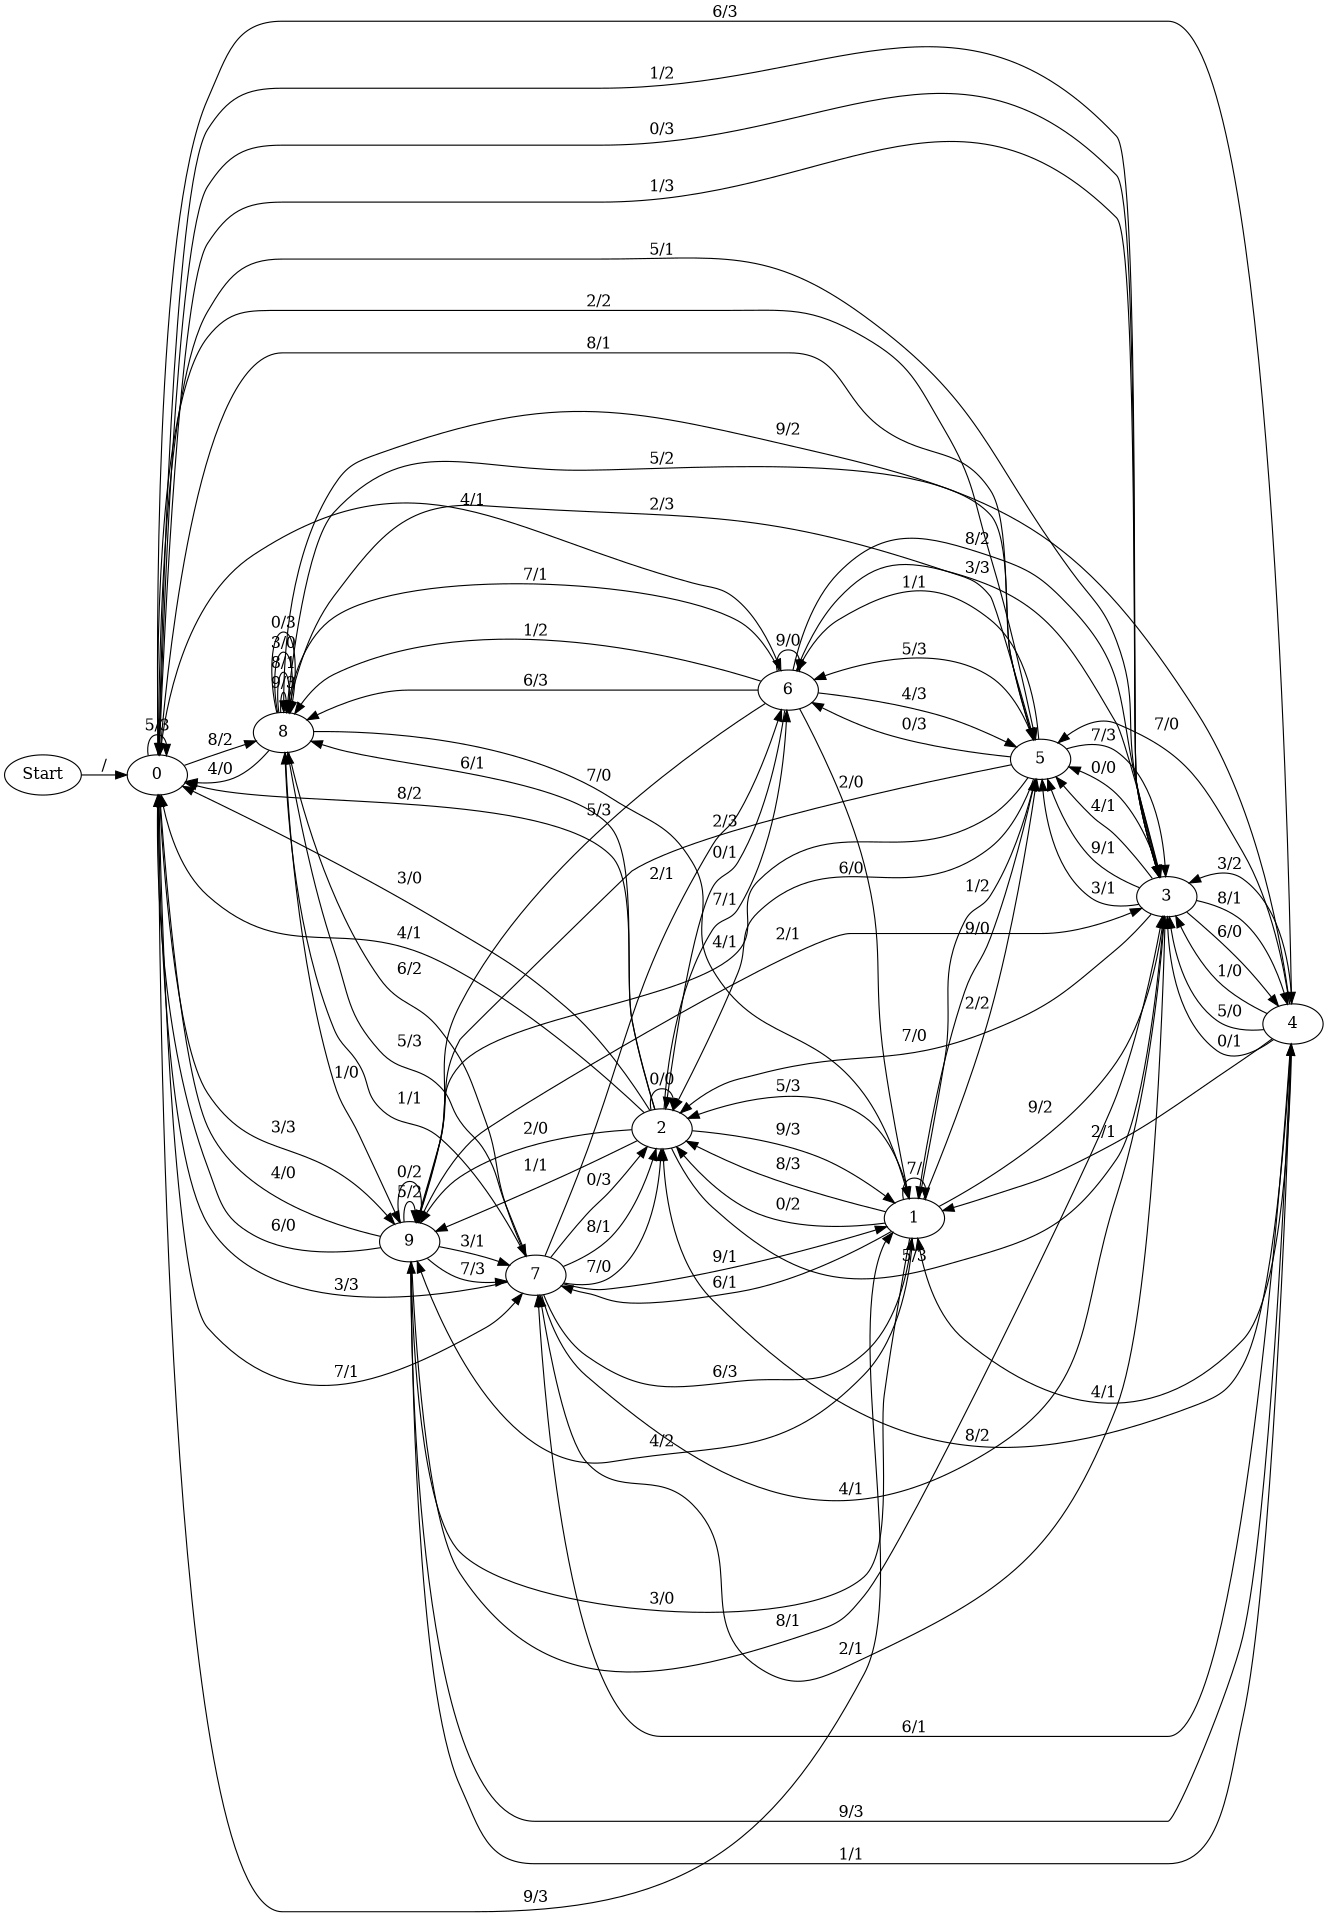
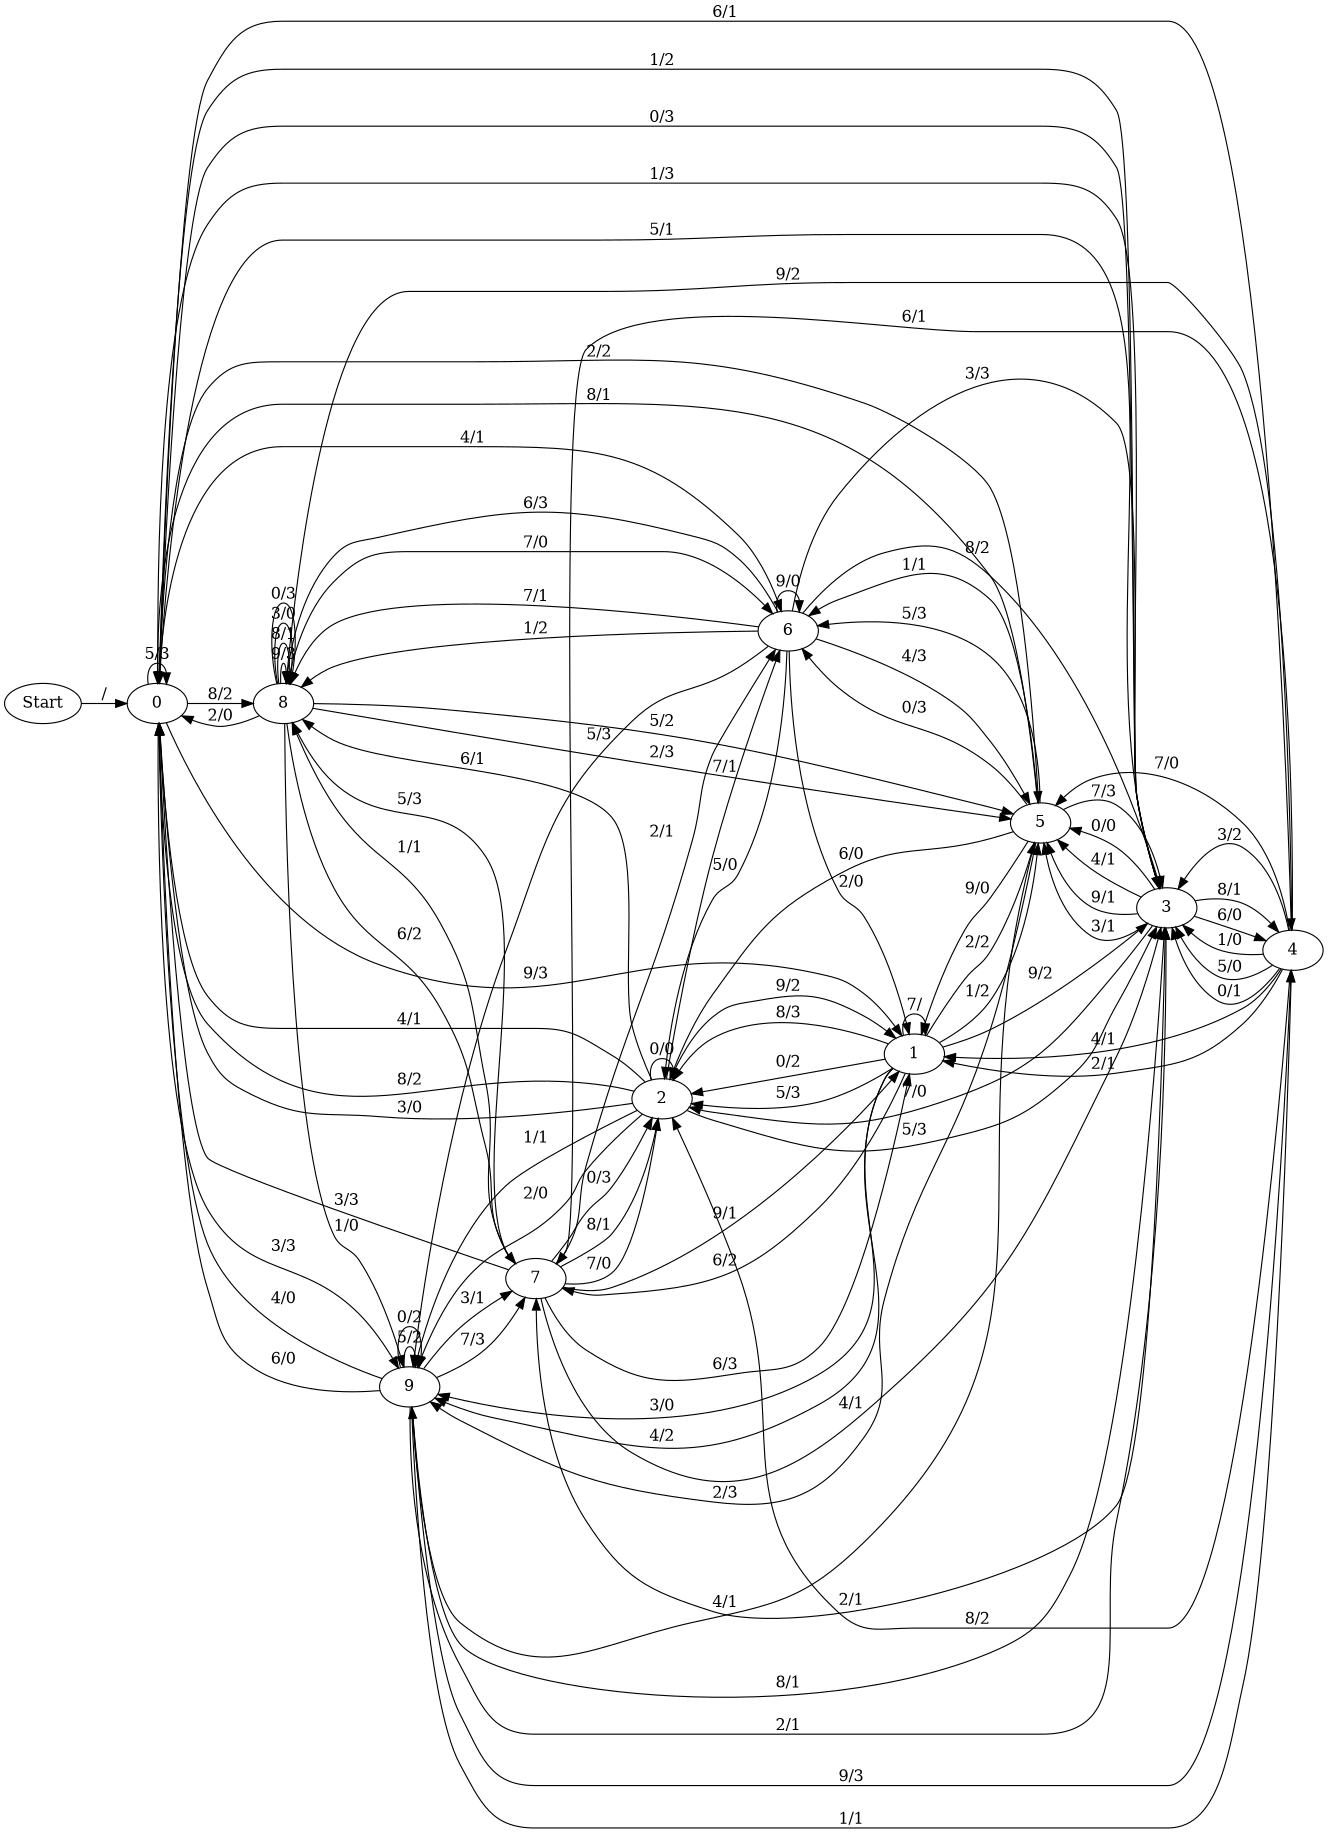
edge "0" -> "4": label "6/3" -> "6/1"
edge "8" -> "0": label "4/0" -> "2/0"
edge "6" -> "2": label "0/1" -> "5/0"
edge "8" -> "1": now "8" -> "6"
edge "2" -> "1": label "9/3" -> "9/2"
edge "0" -> "7": removed, label "7/1"
edge "1" -> "7": label "6/1" -> "6/2"
